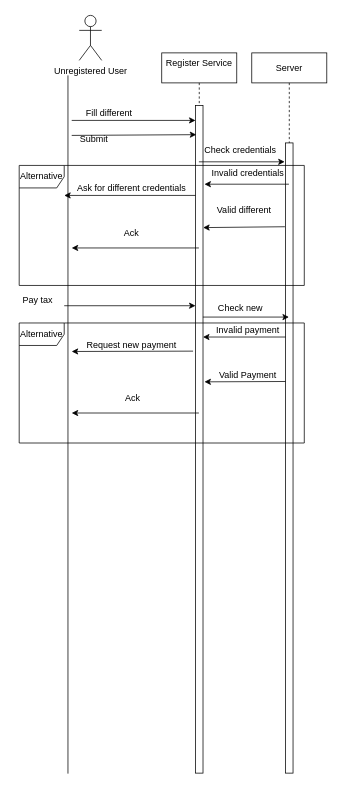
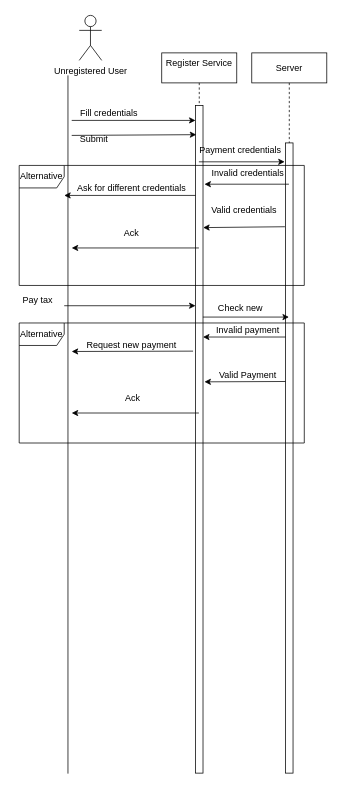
node "Fill different": label "Fill different" -> "Fill credentials"
node "Check credentials": label "Check credentials" -> "Payment credentials"
node "Valid different": label "Valid different" -> "Valid credentials"
